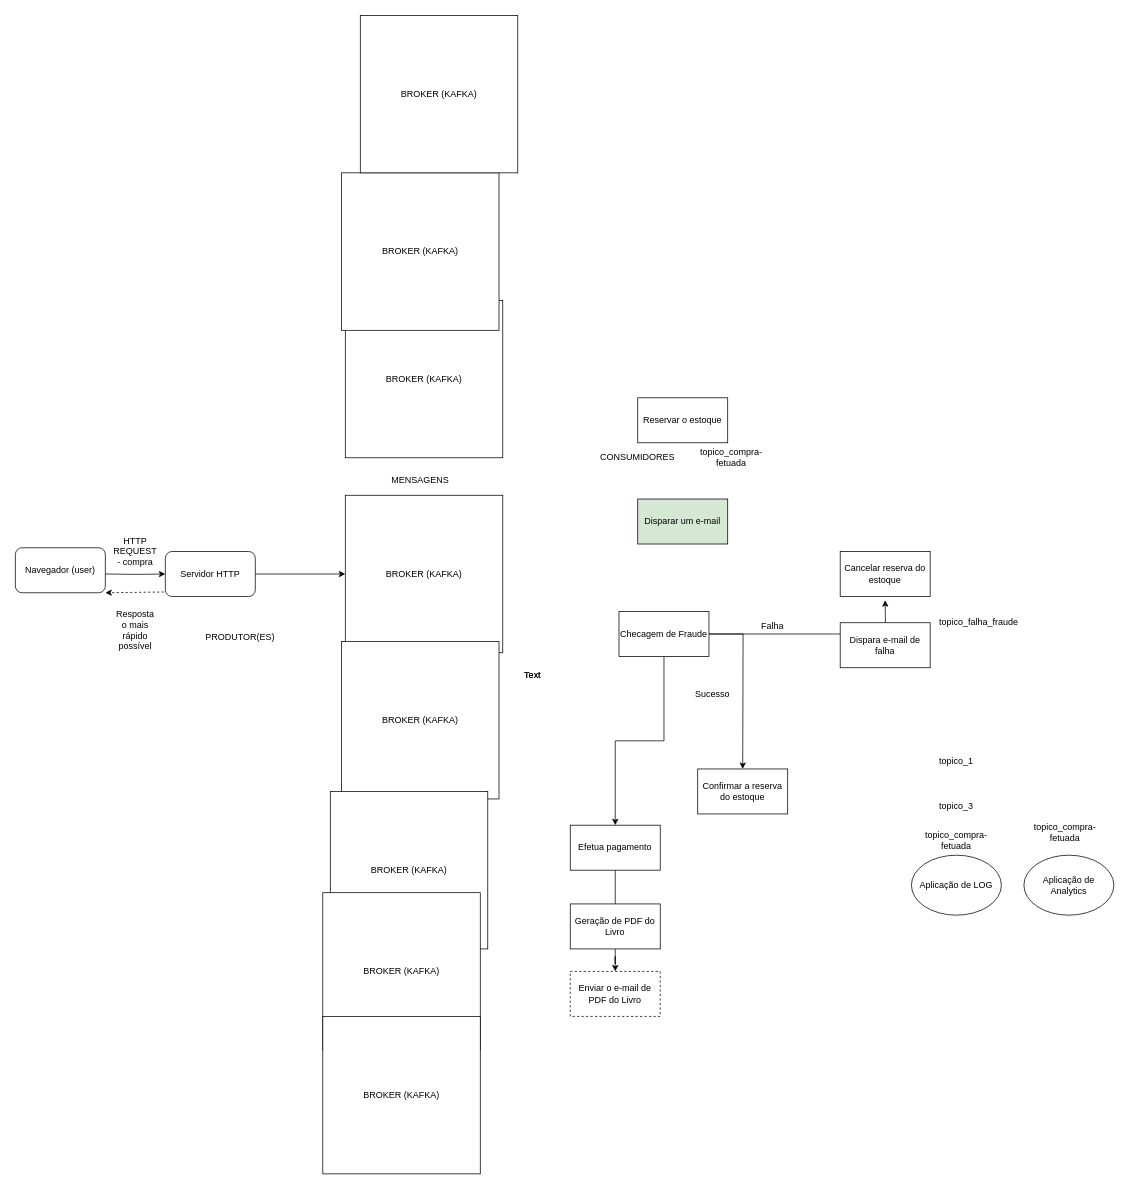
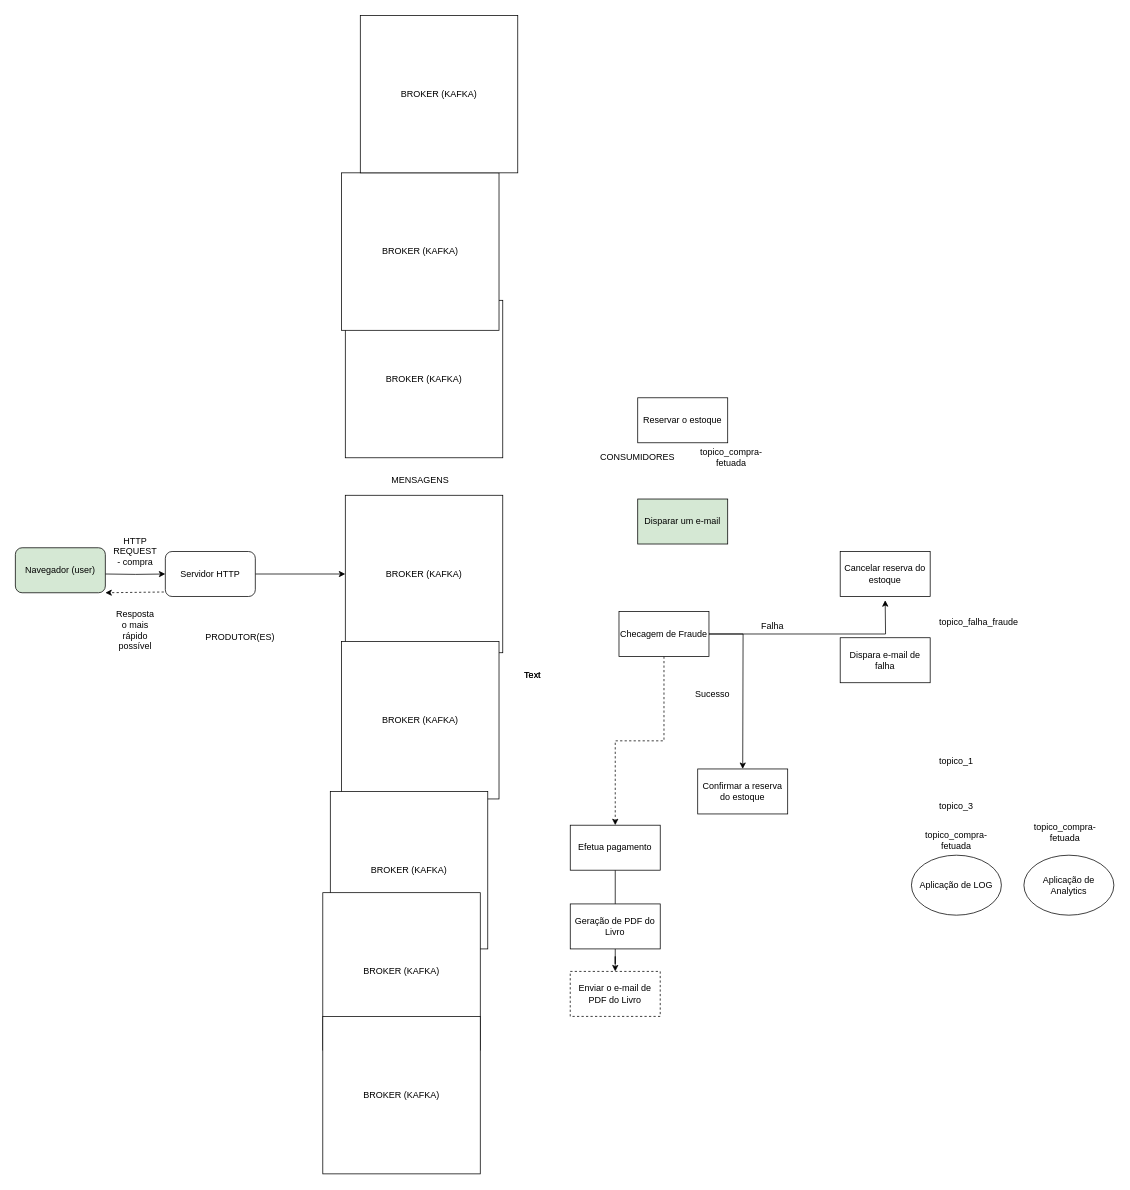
node "Navegador (user)": fillcolor #ffffff -> #d5e8d4
node "Dispara e-mail de falha": moved (885, 645) -> (885, 660)
edge "Checagem de Fraude" -> "Efetua pagamento": style solid -> dashed
